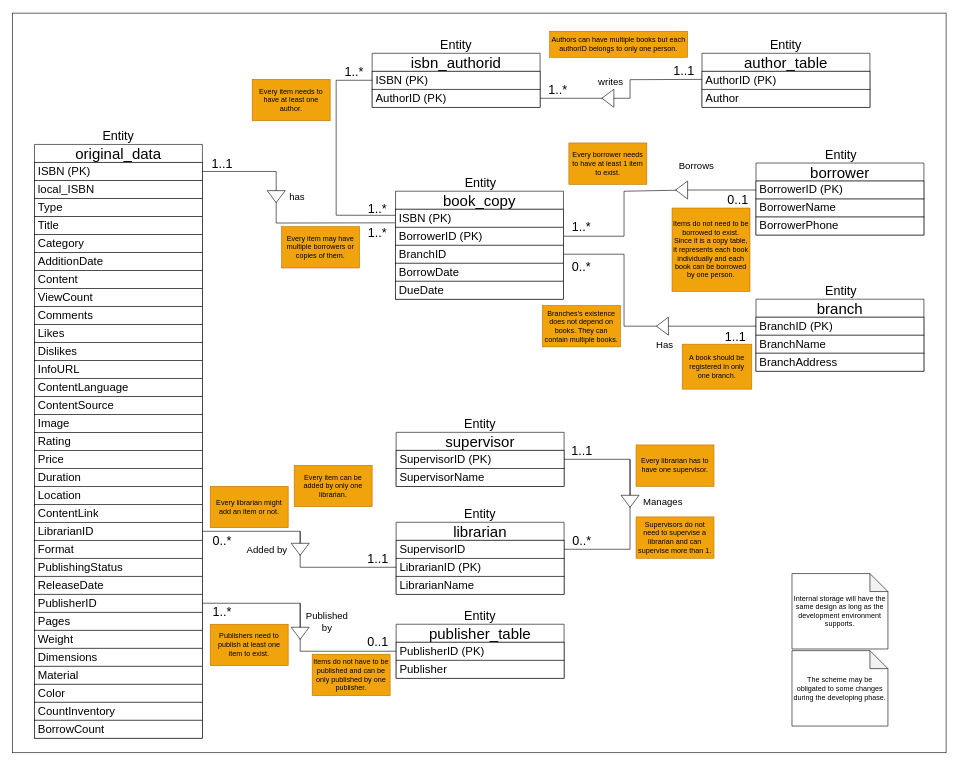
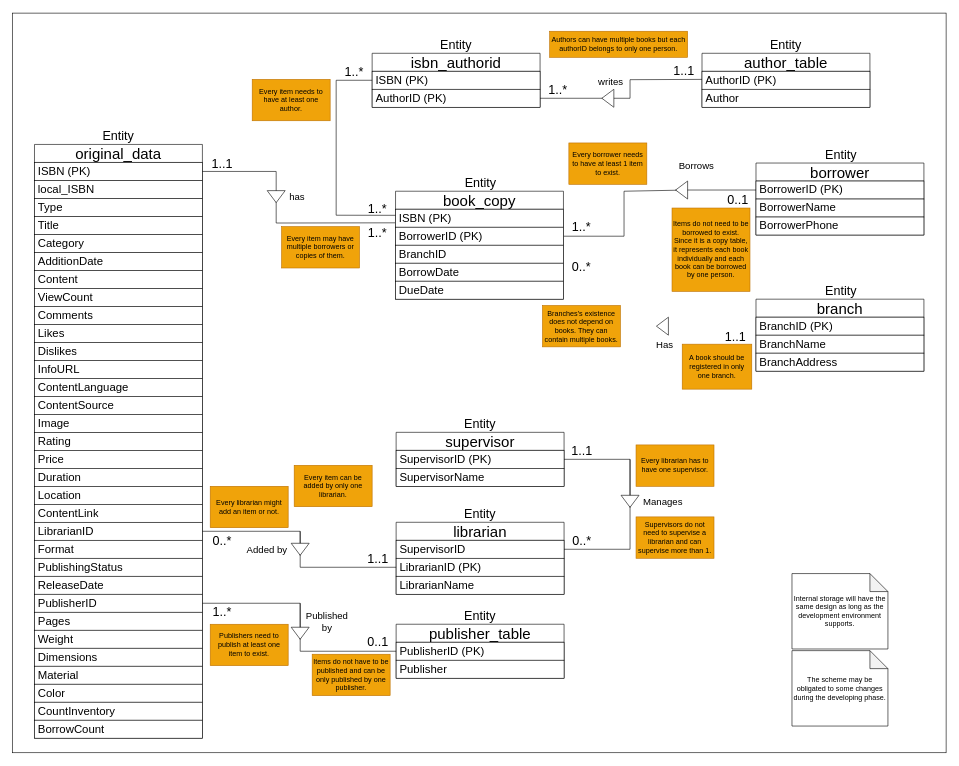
edge "BranchID" -- "BranchID (PK)": removed
